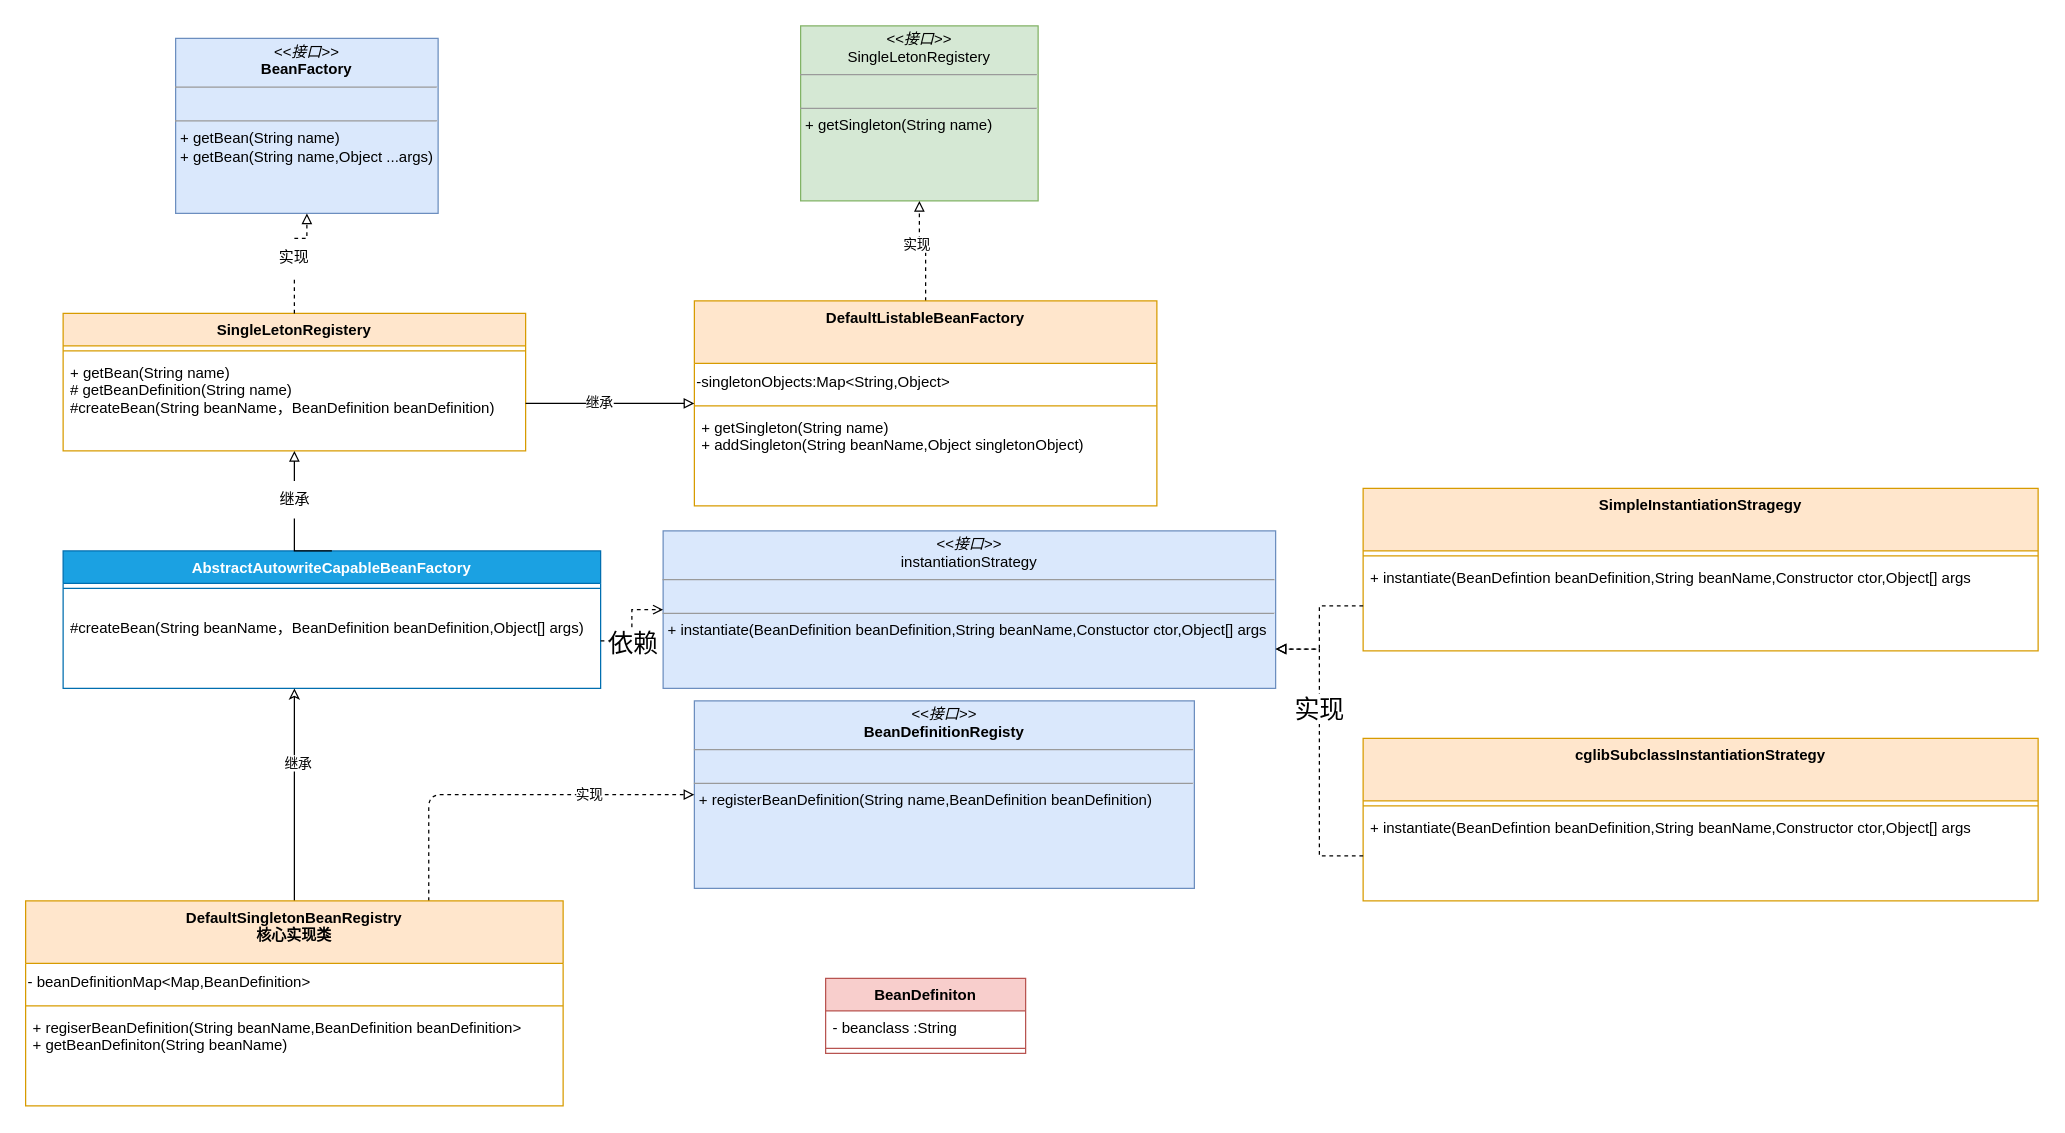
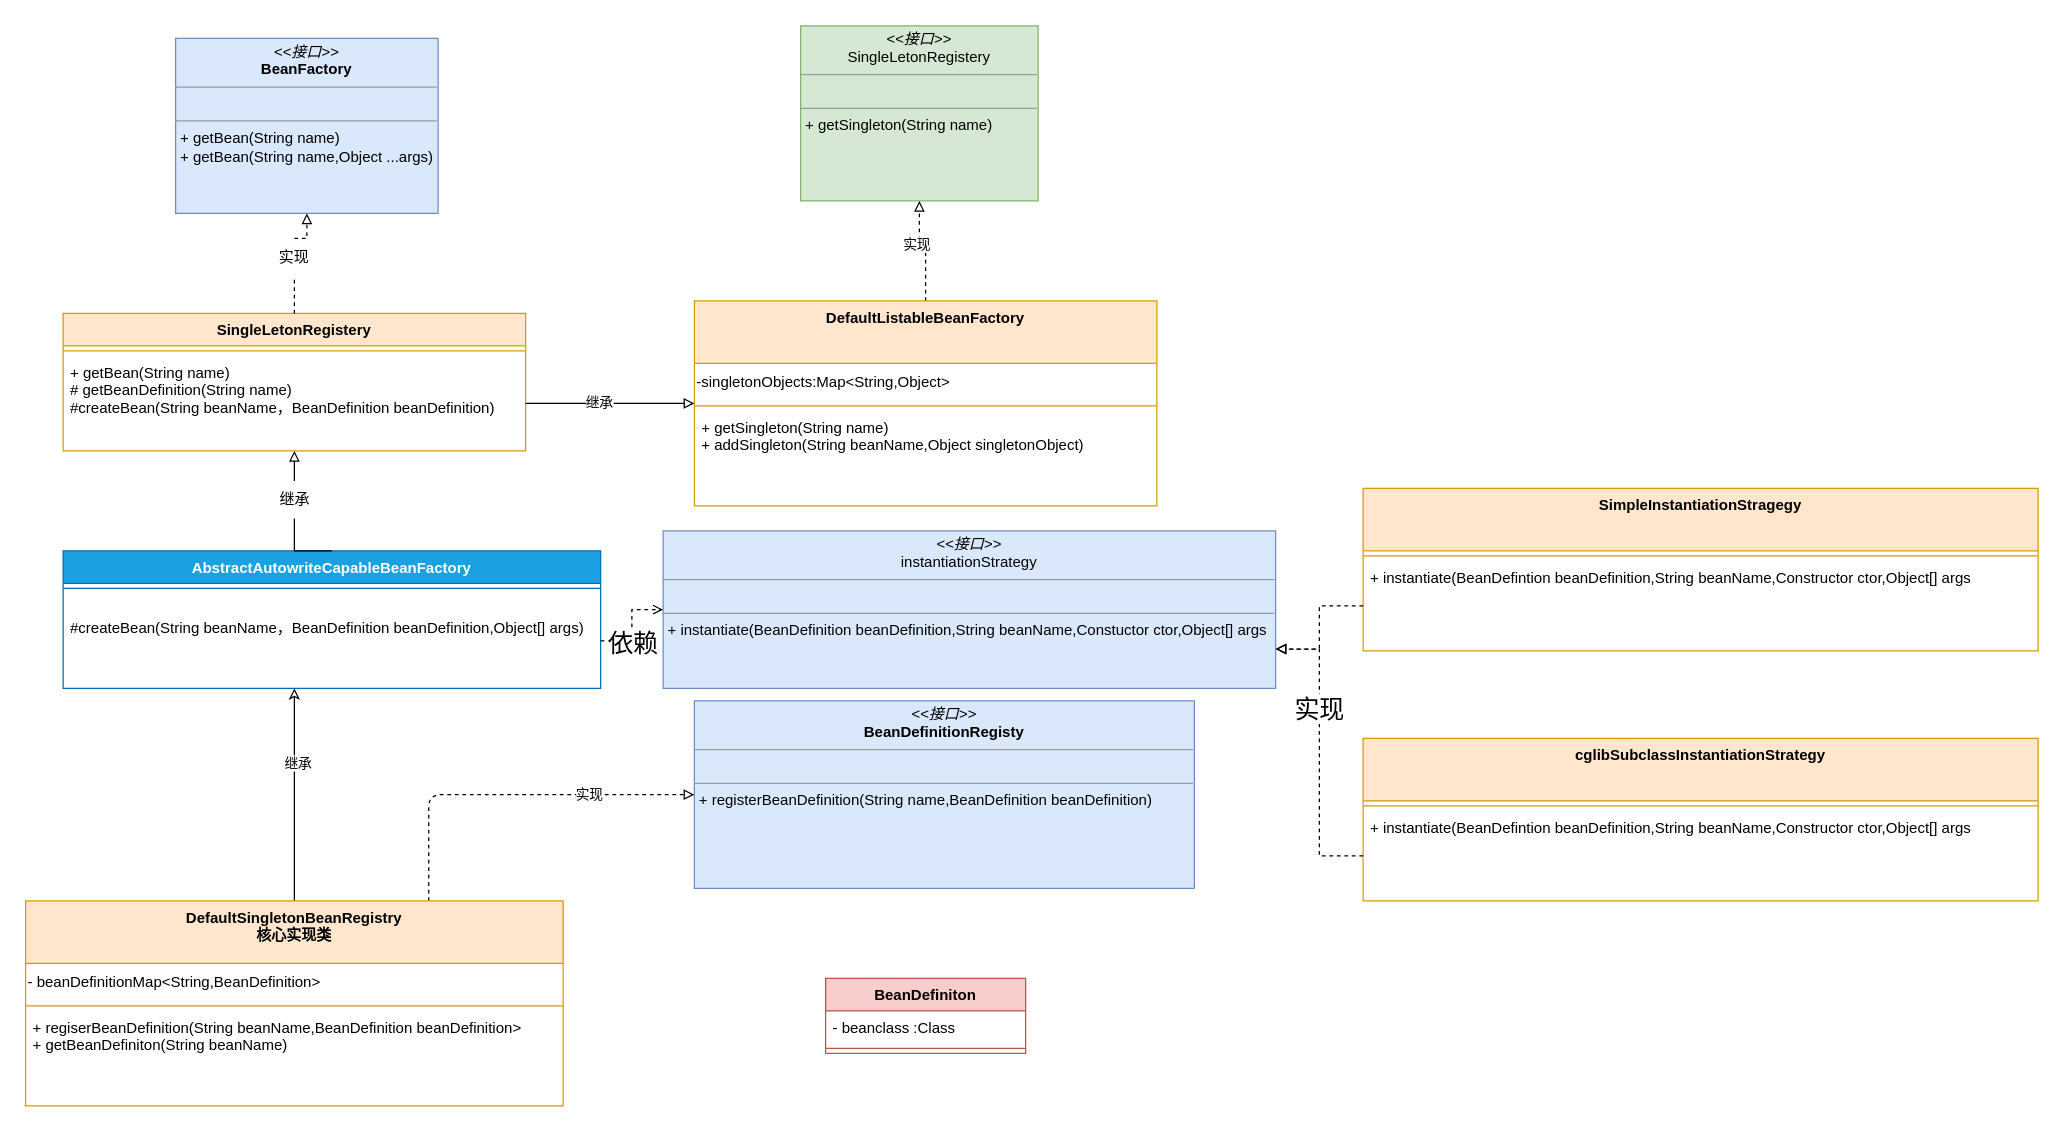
node "- beanDefinitionMap<Map,BeanDefinition>": label "- beanDefinitionMap<Map,BeanDefinition>" -> "- beanDefinitionMap<String,BeanDefinition>"
node "- beanclass :String": label "- beanclass :String" -> "- beanclass :Class"
